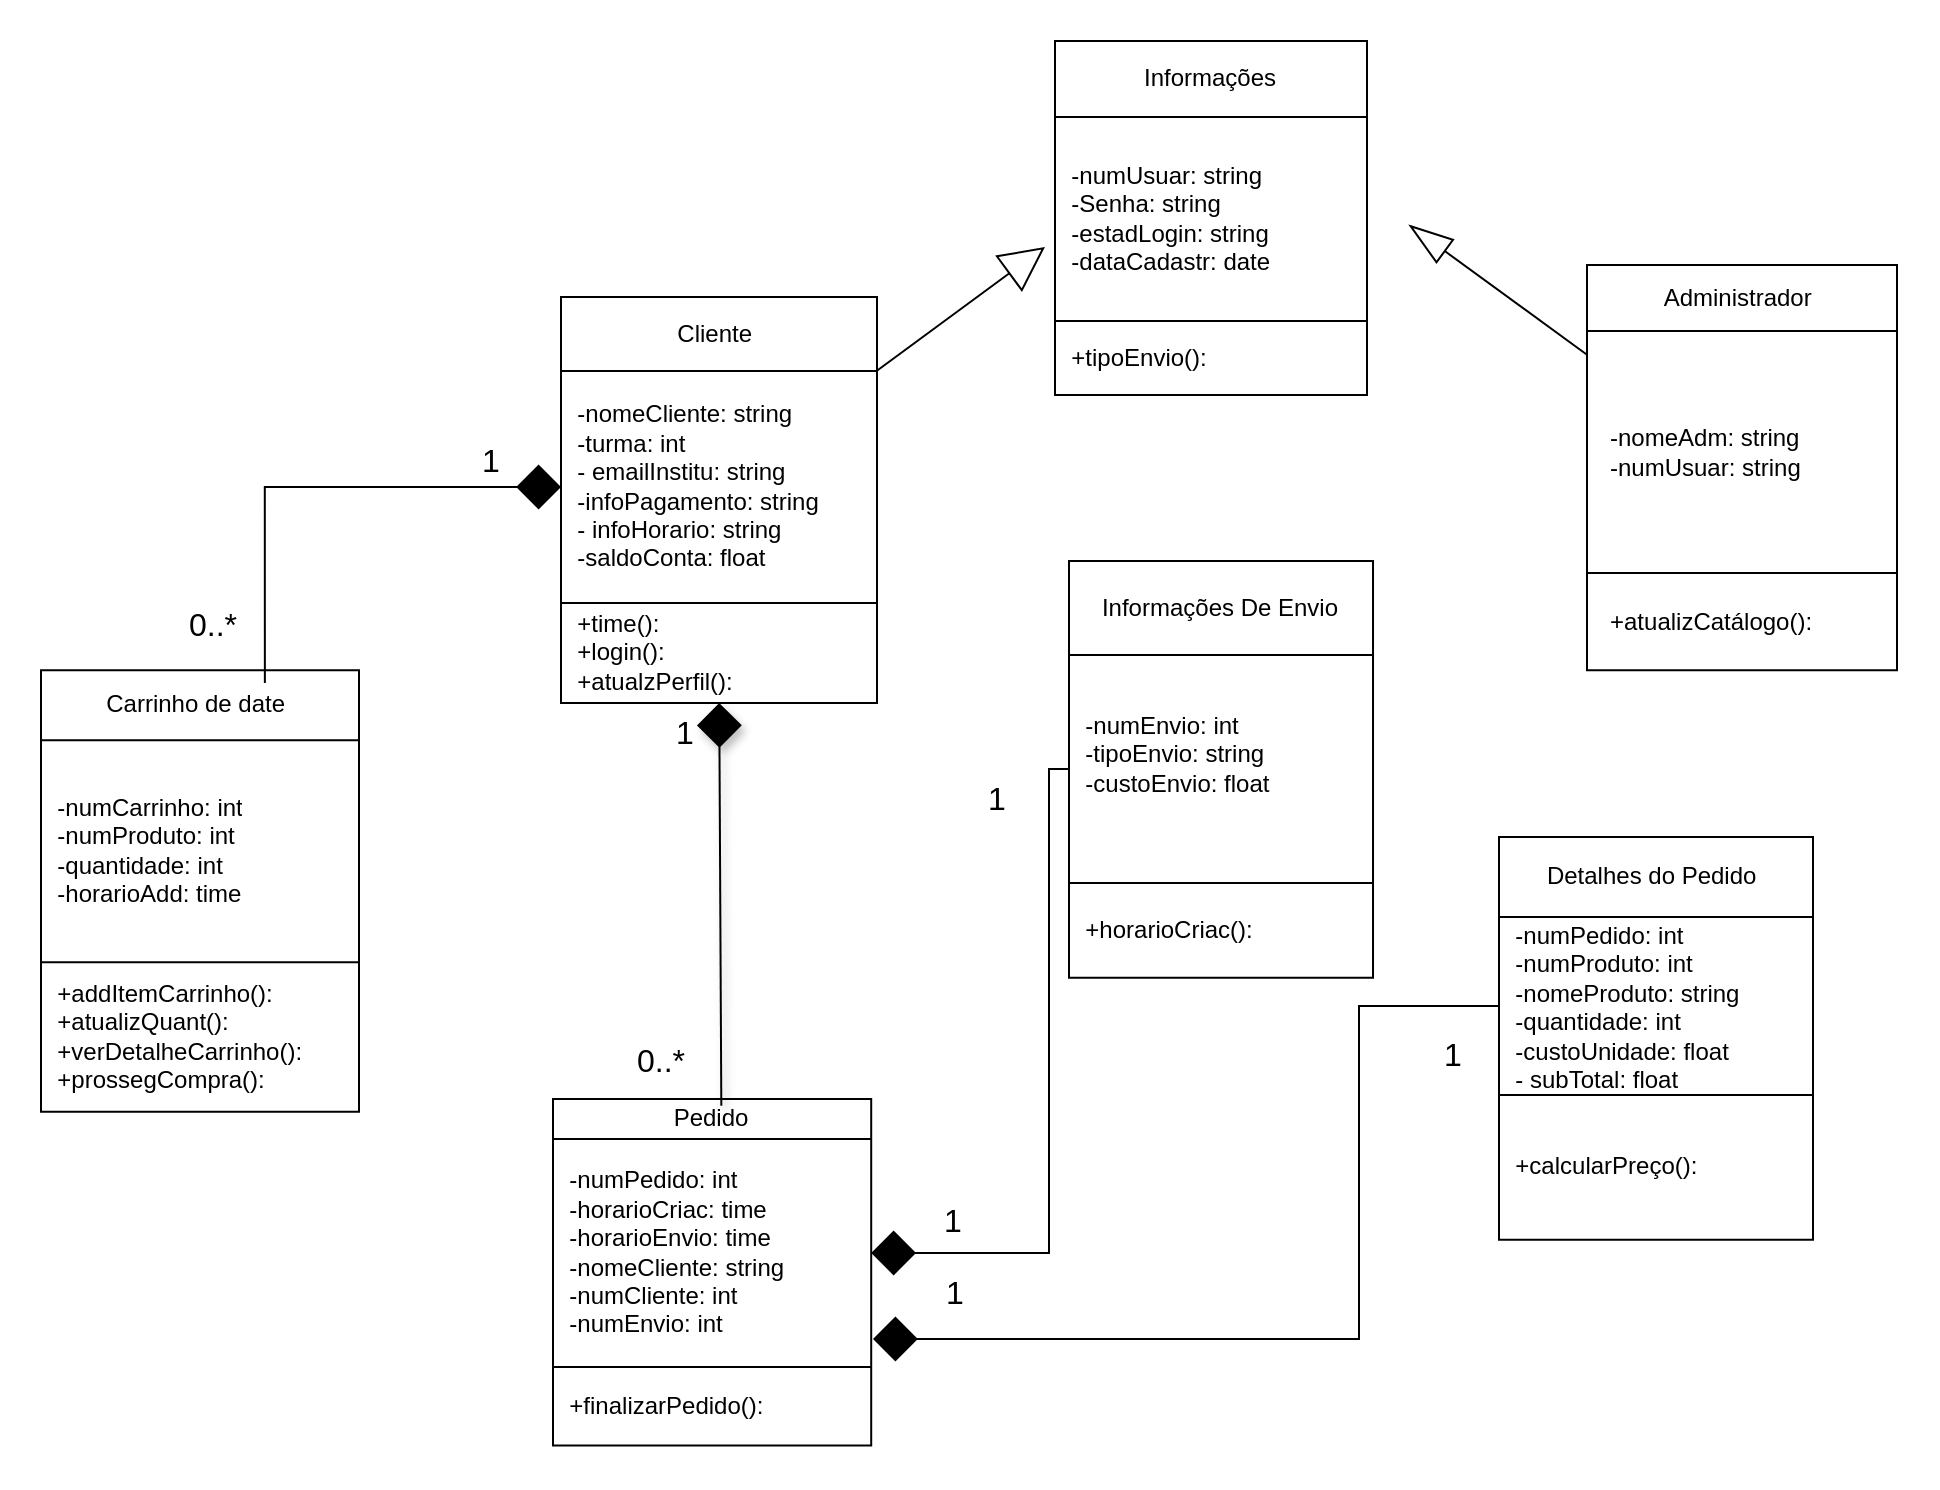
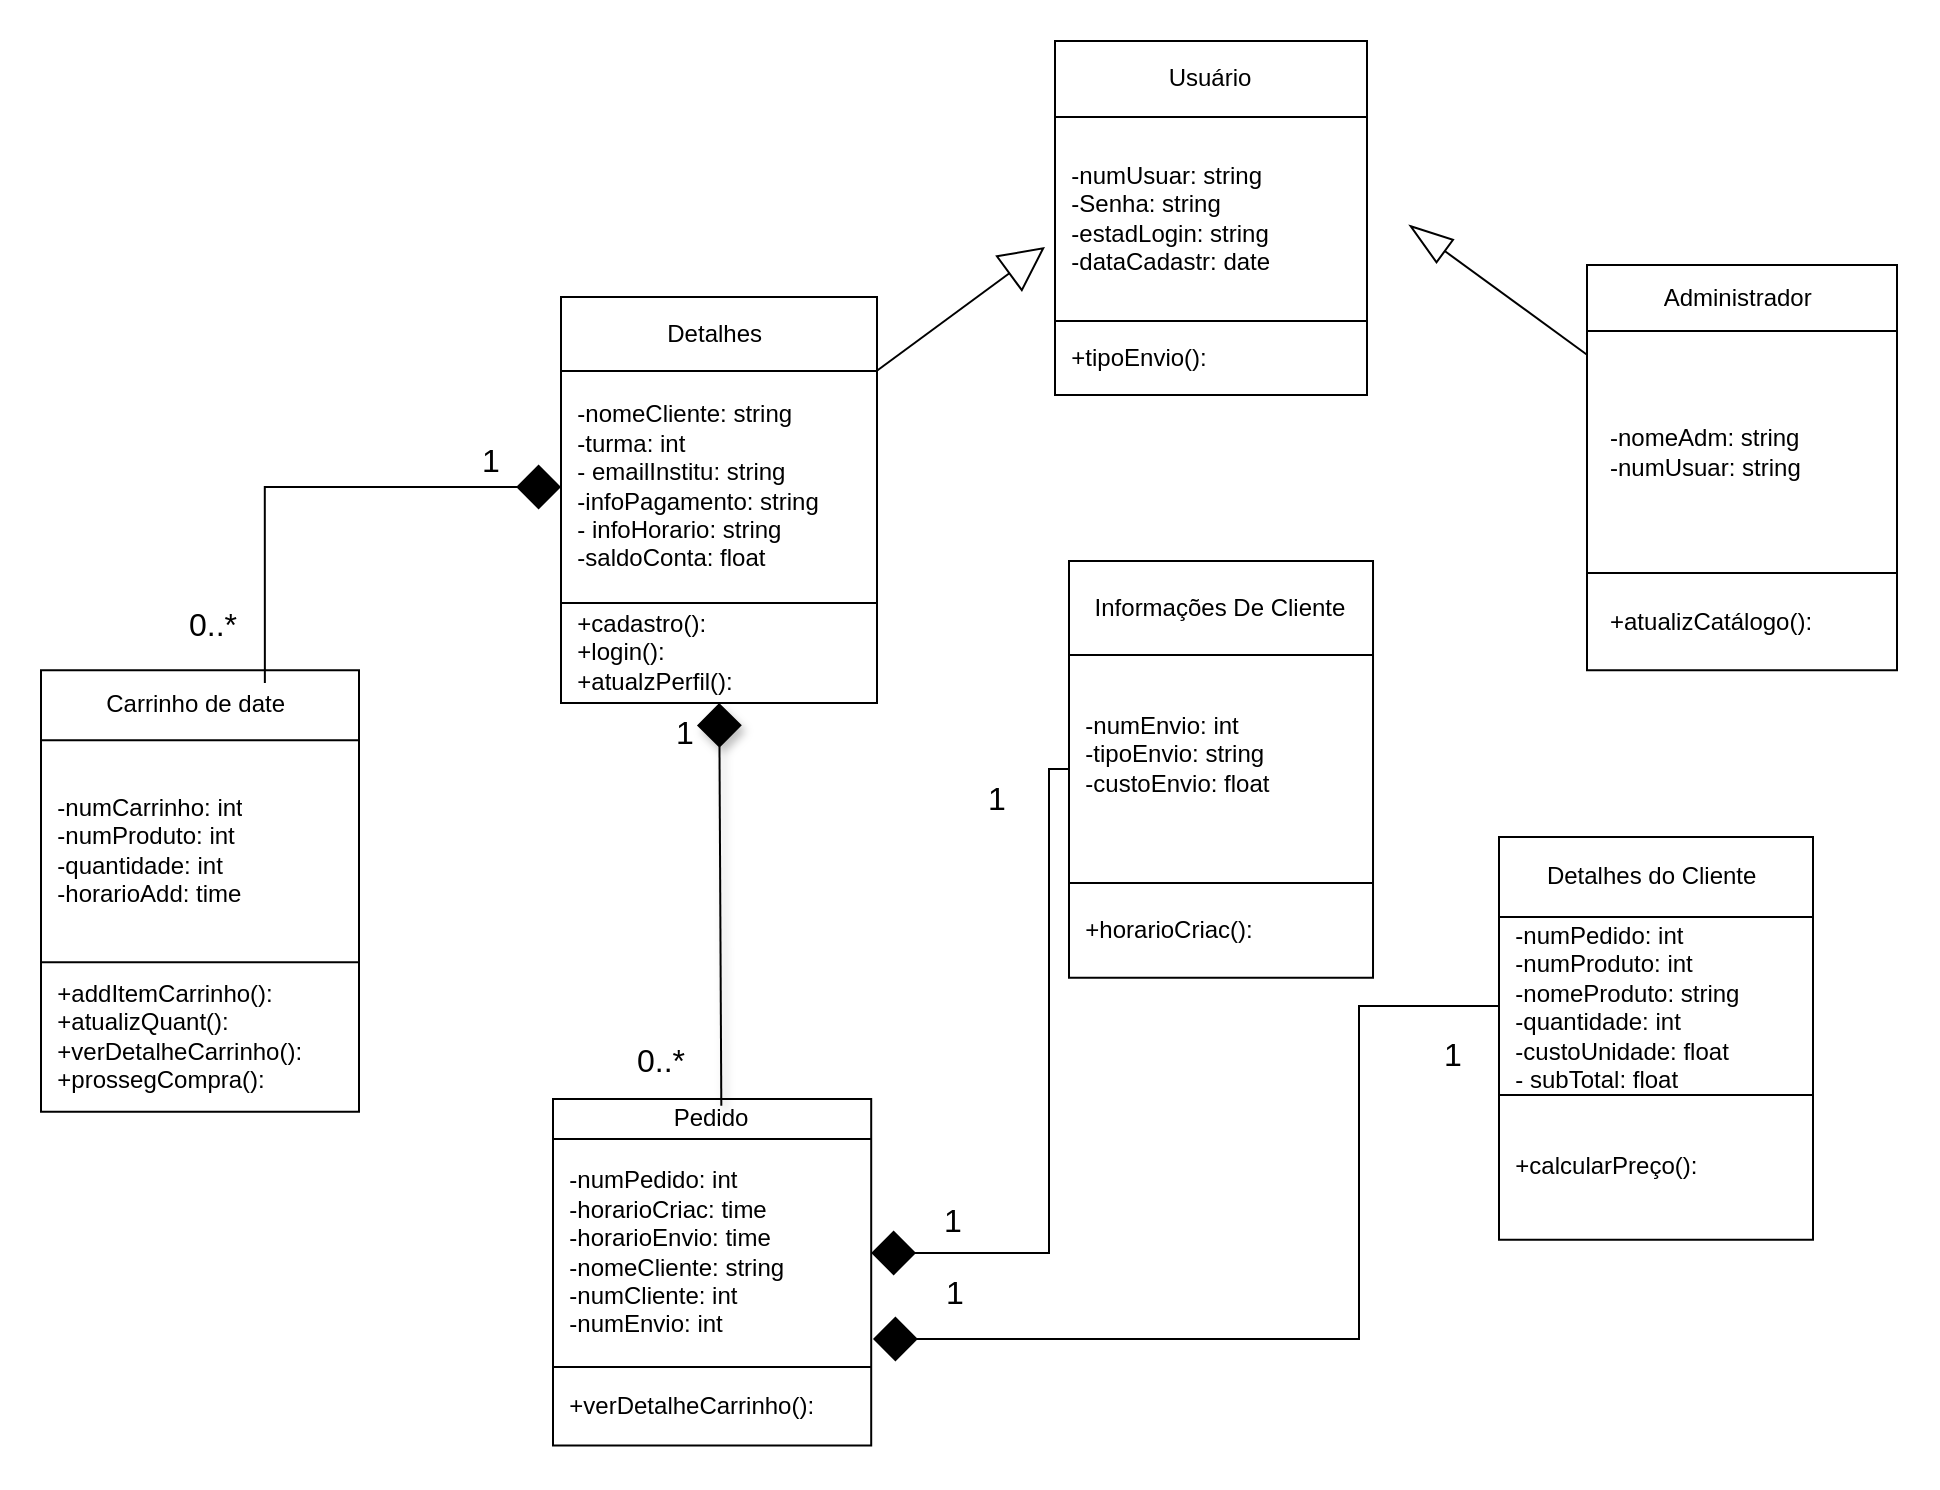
node "Informações": label "Informações" -> "Usuário"
node "Cliente": label "Cliente" -> "Detalhes"
node "Informações De Envio": label "Informações De Envio" -> "Informações De Cliente"
node "+time(): +login(): +atualzPerfil():": label "+time(): +login(): +atualzPerfil():" -> "+cadastro(): +login(): +atualzPerfil():"
node "Detalhes do Pedido": label "Detalhes do Pedido" -> "Detalhes do Cliente"
node "+finalizarPedido():": label "+finalizarPedido():" -> "+verDetalheCarrinho():"
